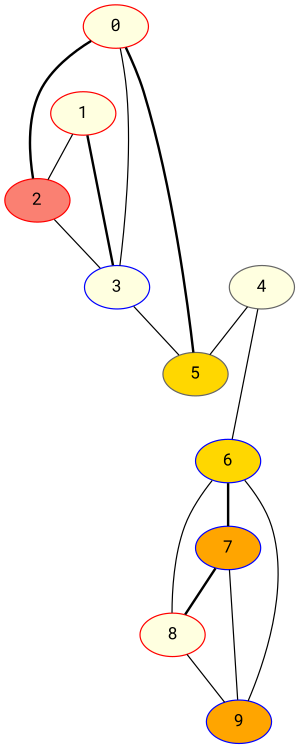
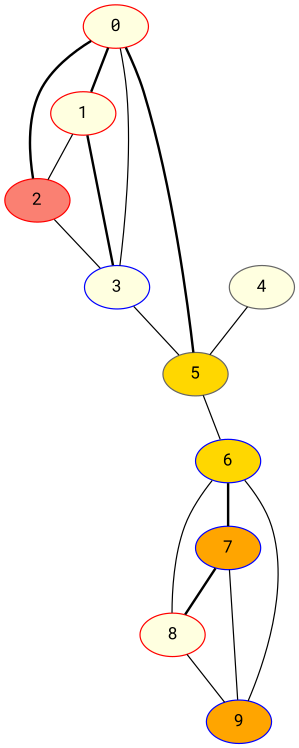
edge "0" -- "1": added
edge "4" -- "6": now "5" -- "6"
